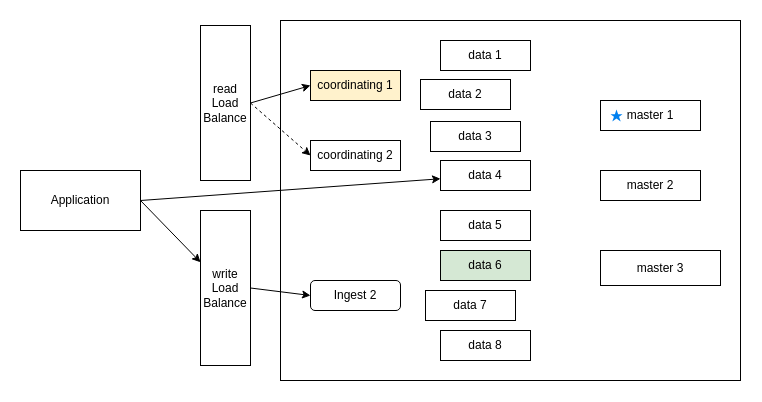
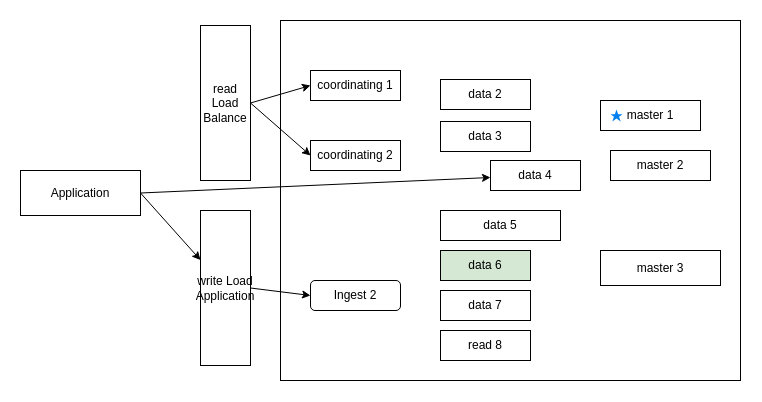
node "data 1": removed
node "coordinating 1": fillcolor #fff2cc -> #ffffff
node "data 2": moved (466, 95) -> (486, 95)
edge "read Load Balance" -> "coordinating 2": style dashed -> solid
node "data 3": moved (476, 137) -> (486, 137)
node "data 4": moved (486, 176) -> (536, 176)
node "master 2": moved (651, 186) -> (661, 166)
node "Application": size 120x60 -> 120x45
node "data 5": size 90x30 -> 120x30
node "write Load Balance": label "write Load Balance" -> "write Load Application"
node "data 7": moved (471, 306) -> (486, 306)
node "data 8": label "data 8" -> "read 8"
